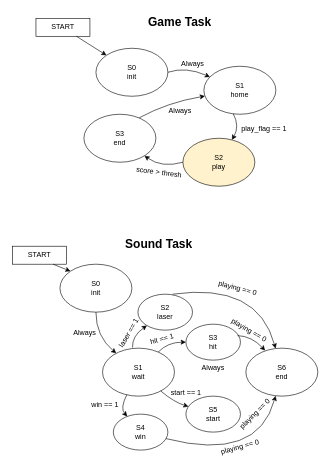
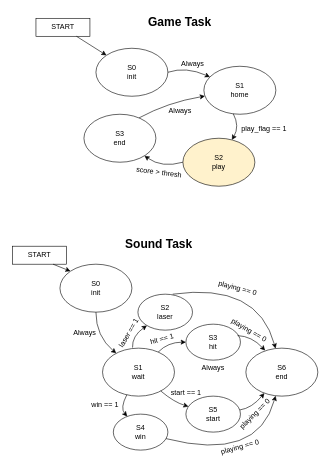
edge "S5 start" -> "S6 end": added
